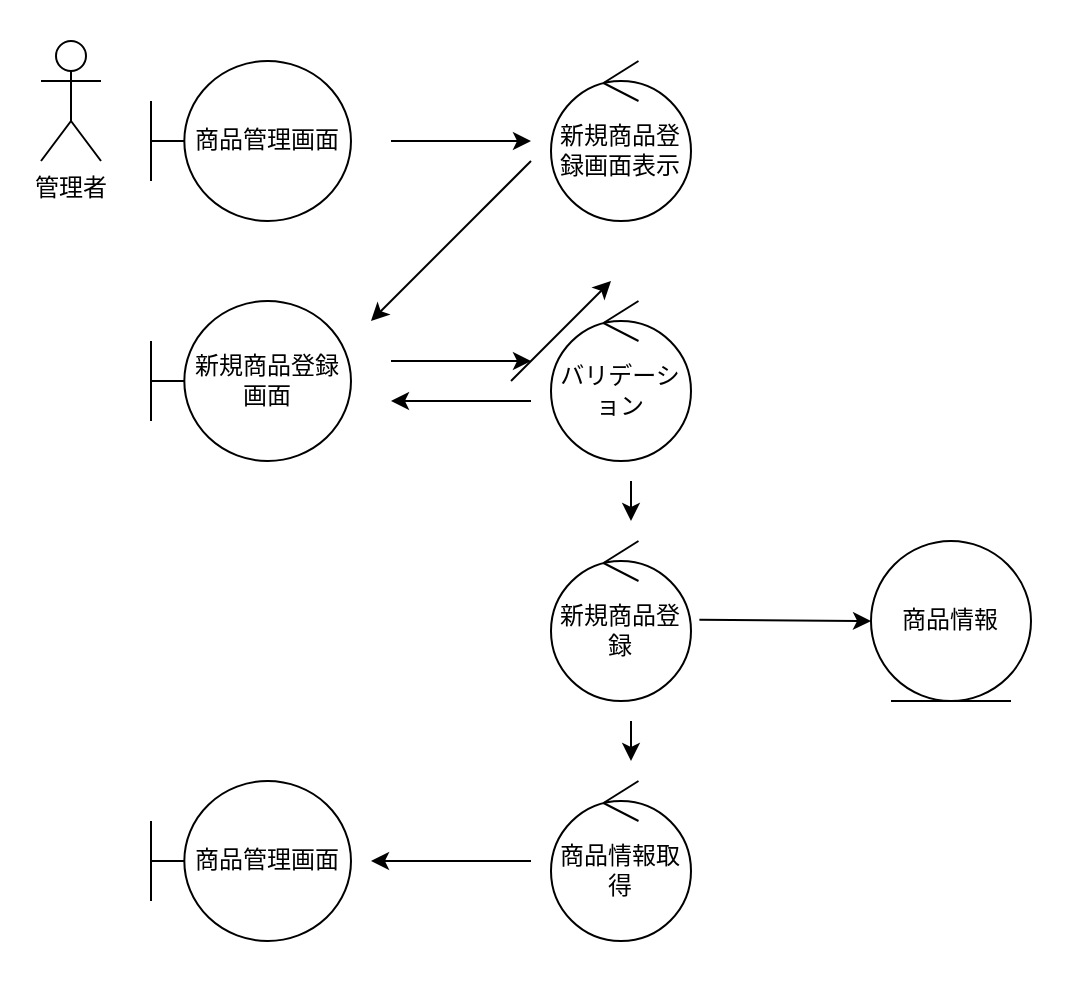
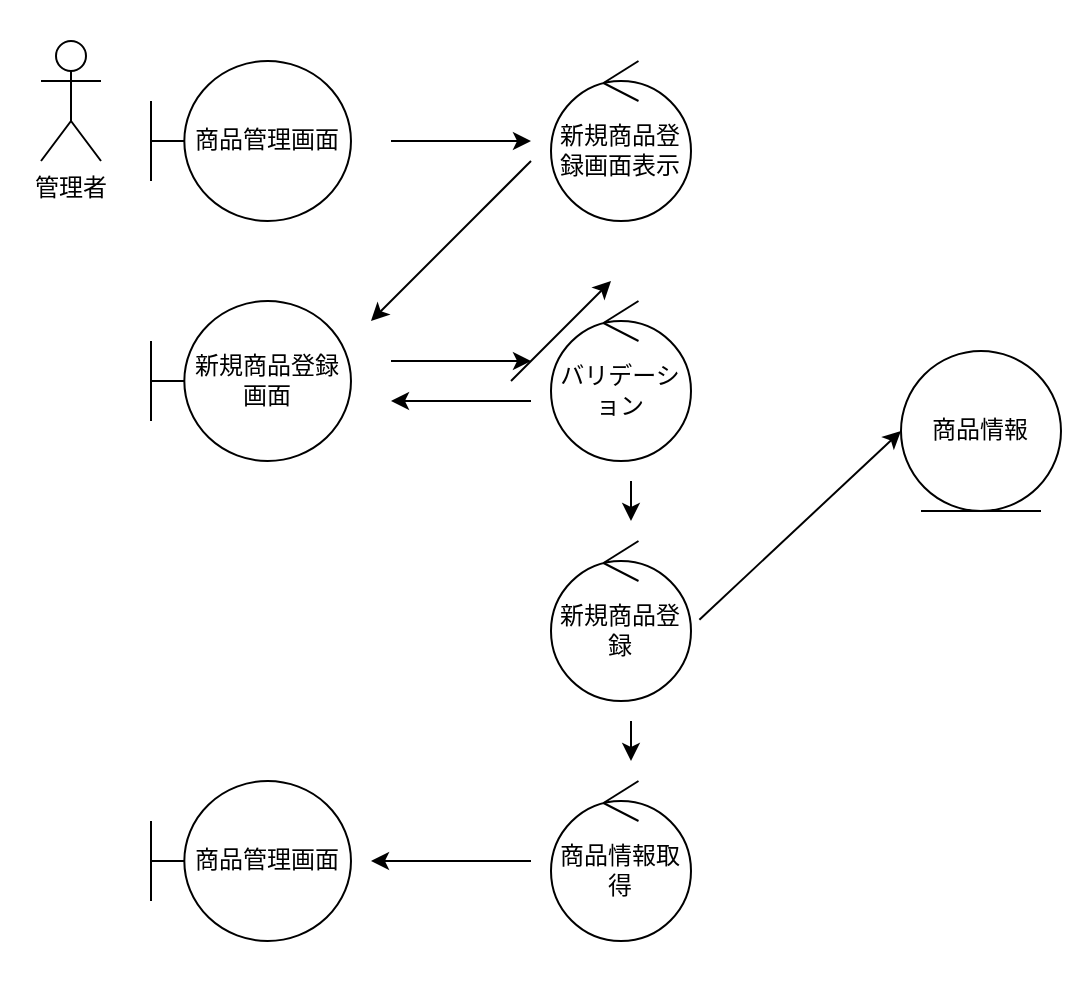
node "商品情報": moved (951, 621) -> (981, 431)
